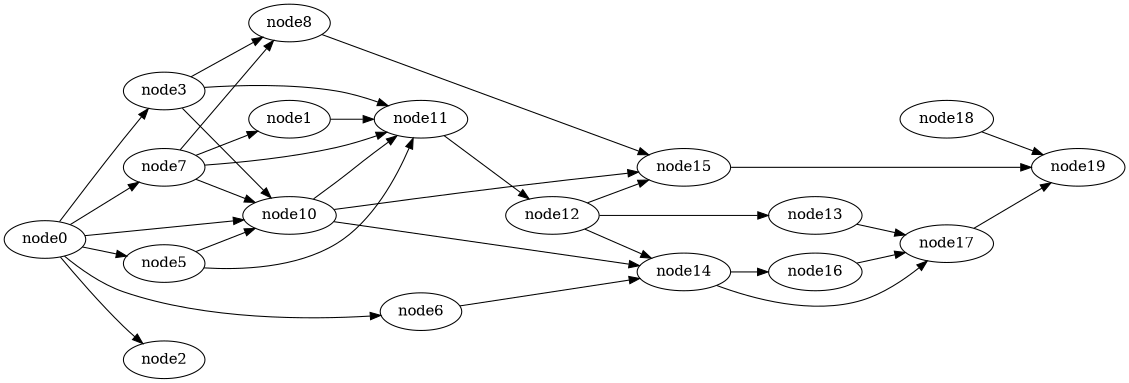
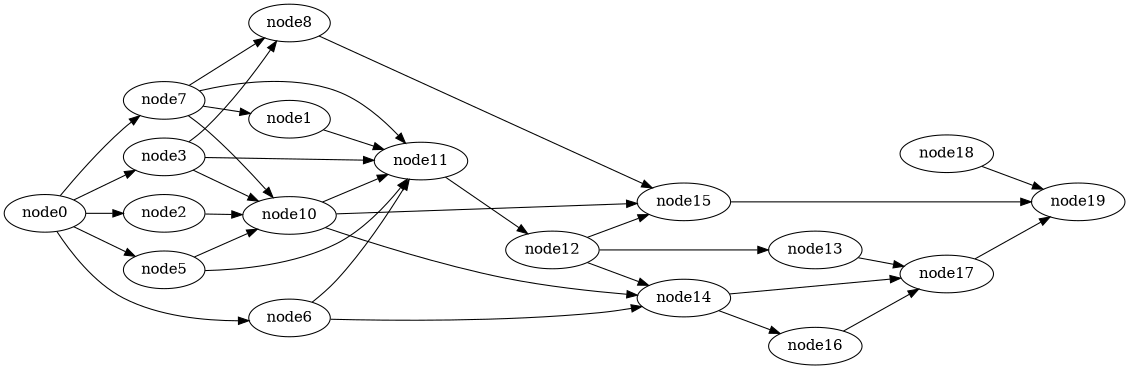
edge "node0" -> "node10": now "node2" -> "node10"
edge "node6" -> "node11": added
